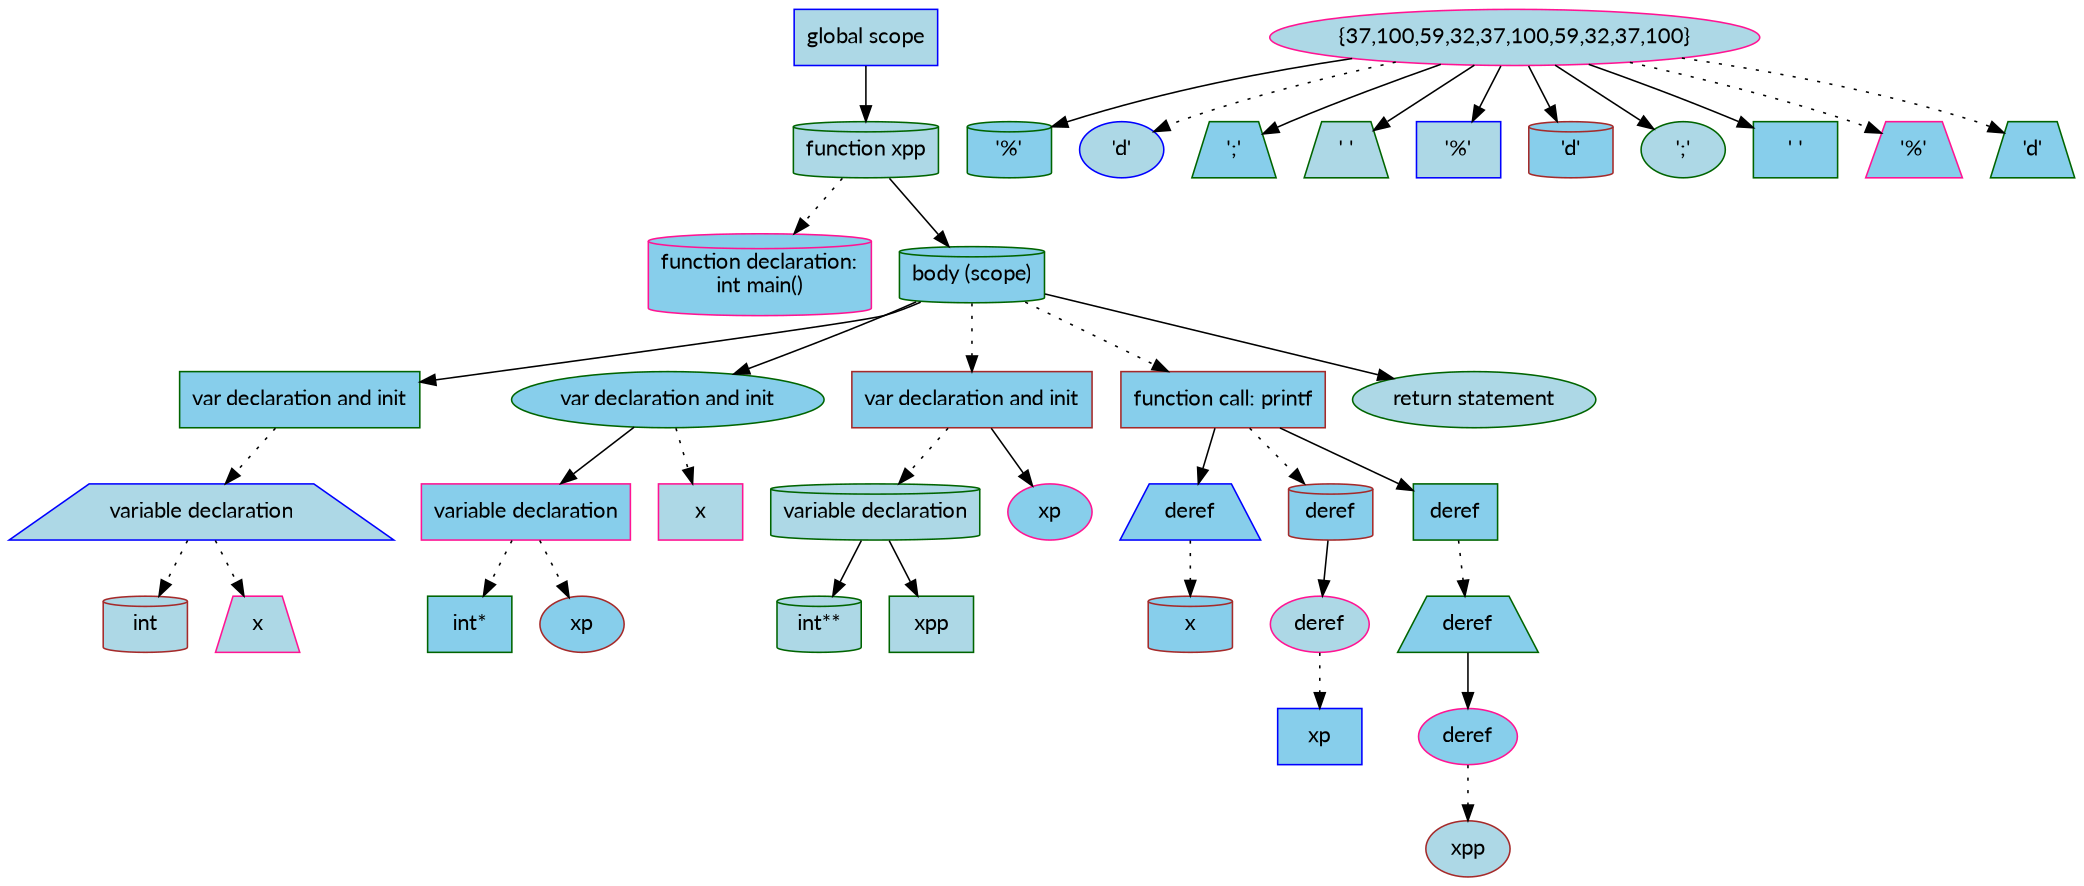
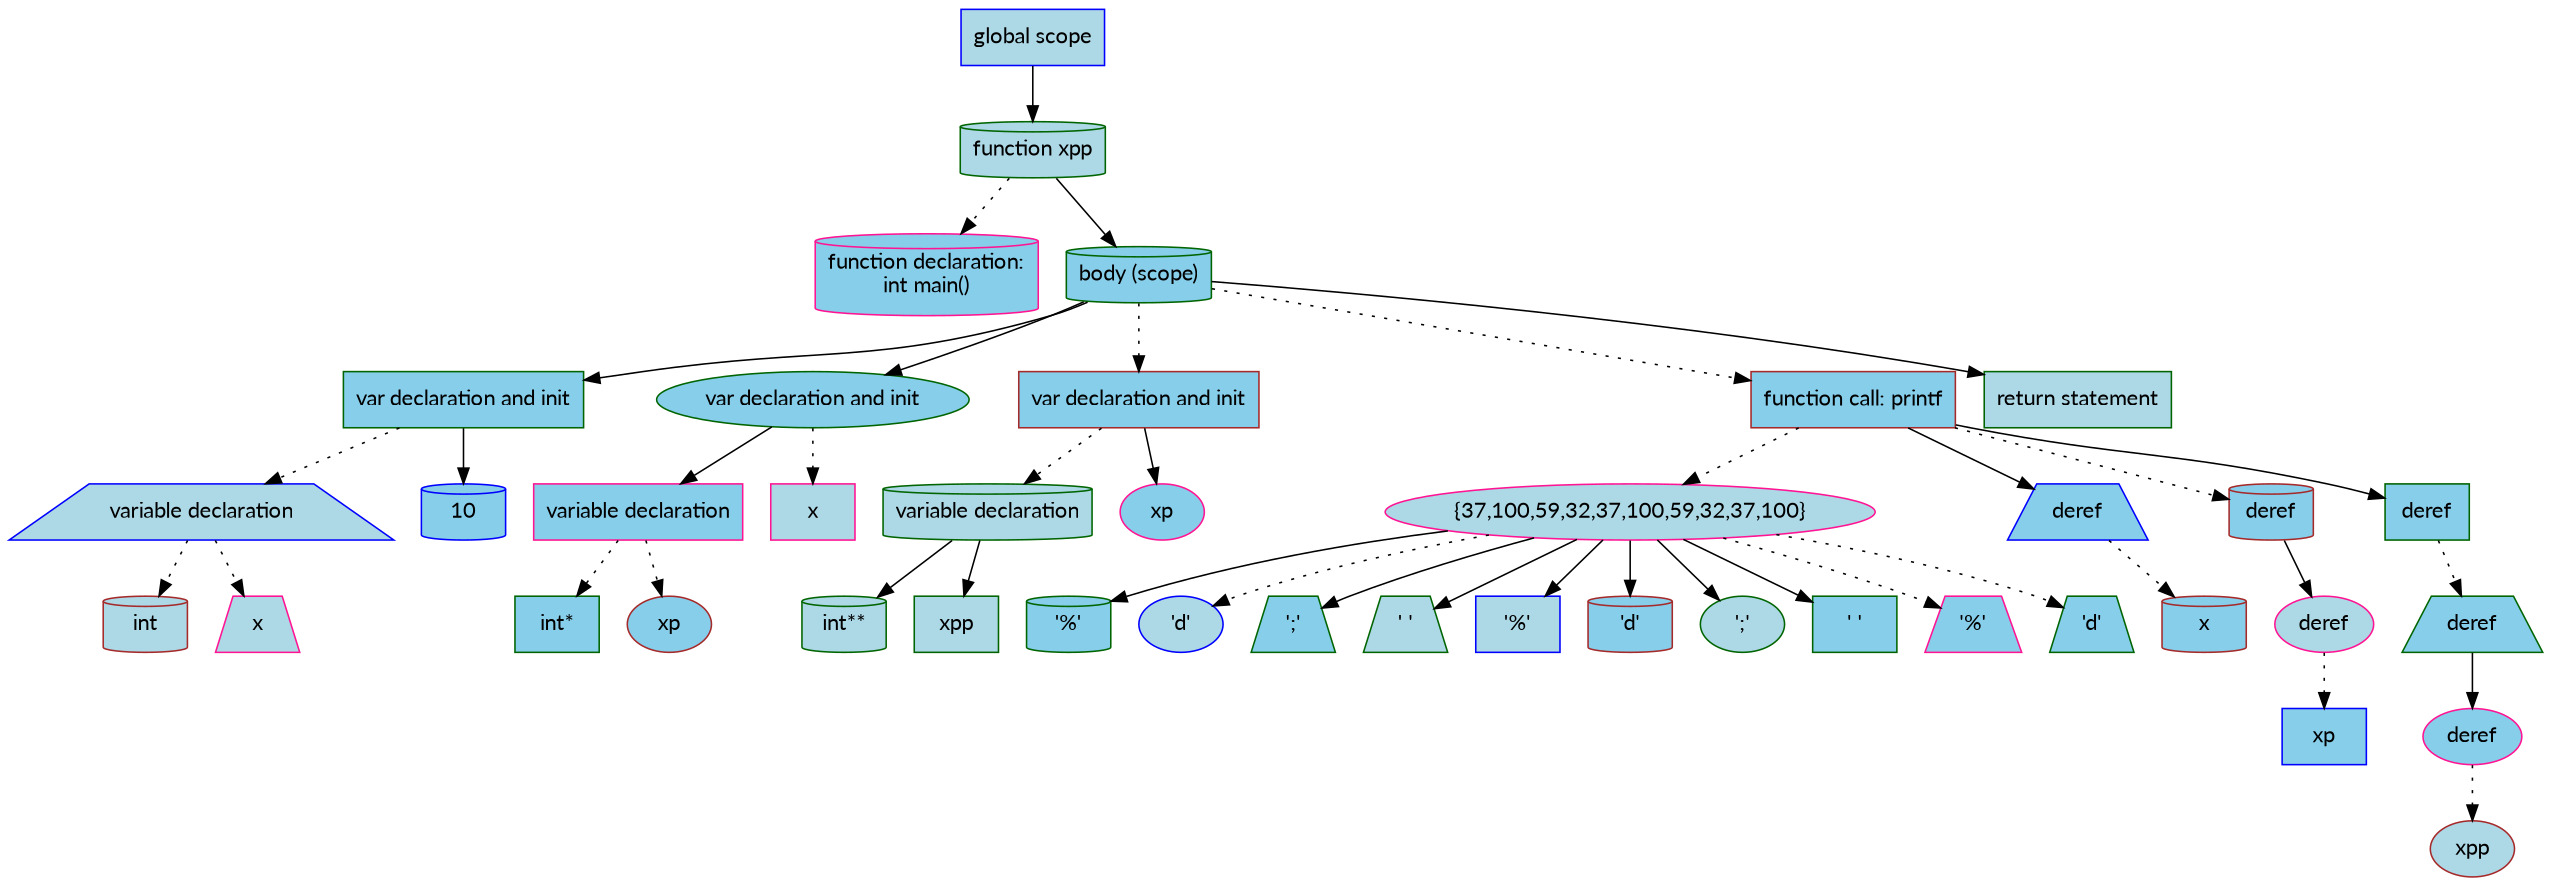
node "return statement": shape ellipse -> box
edge "function call: printf" -> "{37,100,59,32,37,100,59,32,37,100}": added
node "10": added
